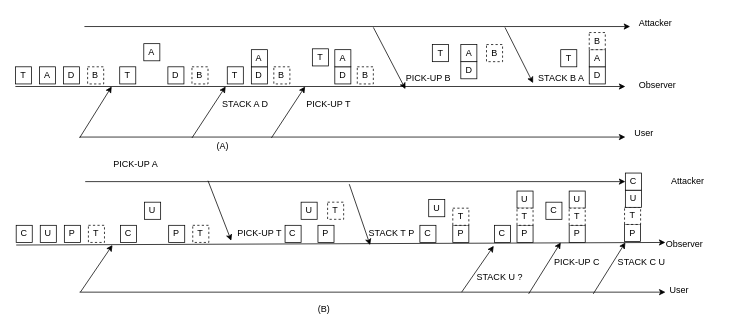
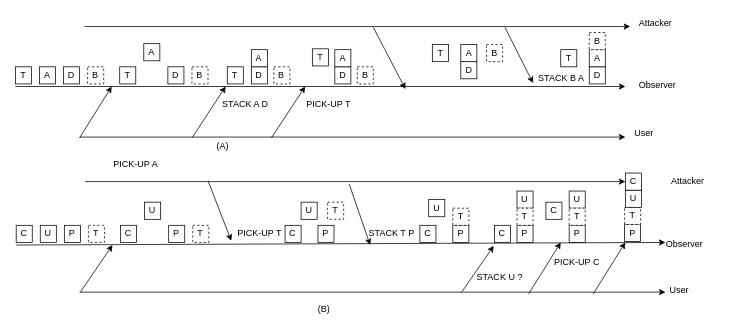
node "PICK-UP B": removed
node "STACK C U": removed
